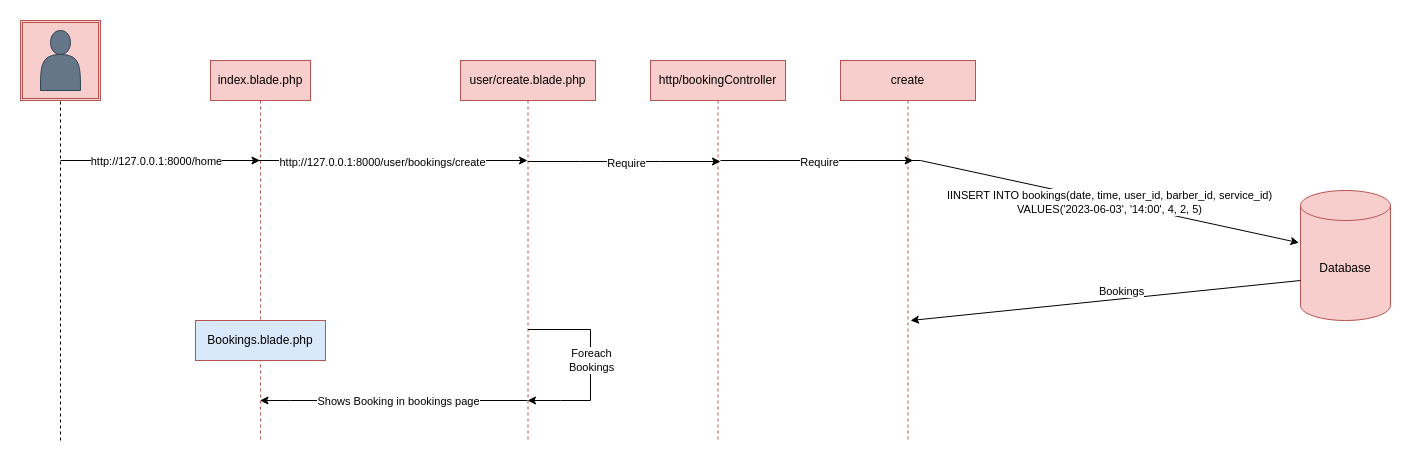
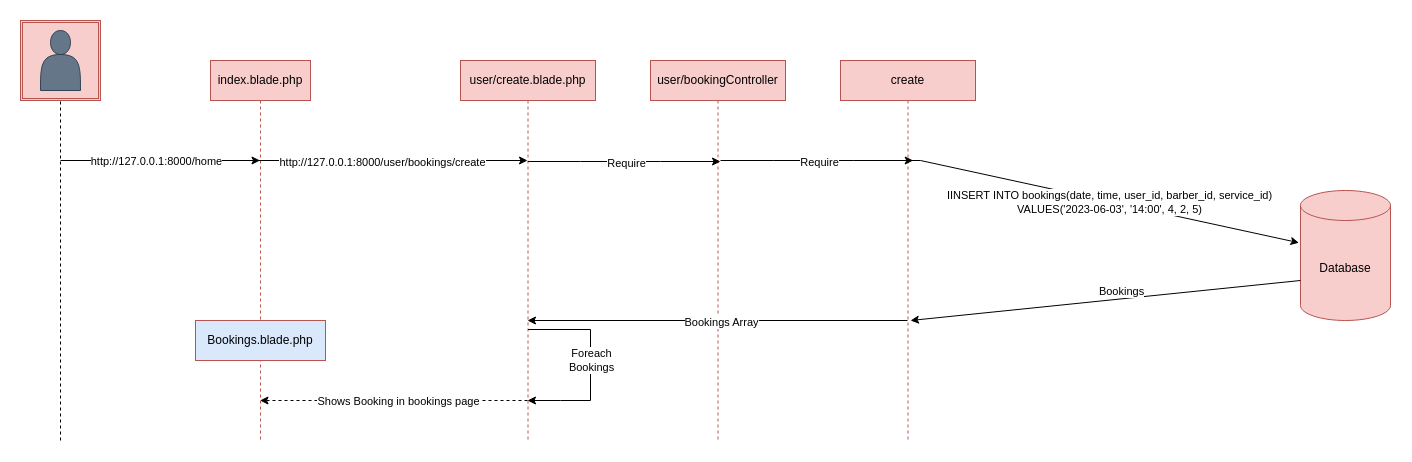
node "http/bookingController": label "http/bookingController" -> "user/bookingController"
edge "create" -> "user/create.blade.php": added, label "Bookings Array"
edge "user/create.blade.php" -> "index.blade.php": style solid -> dashed
